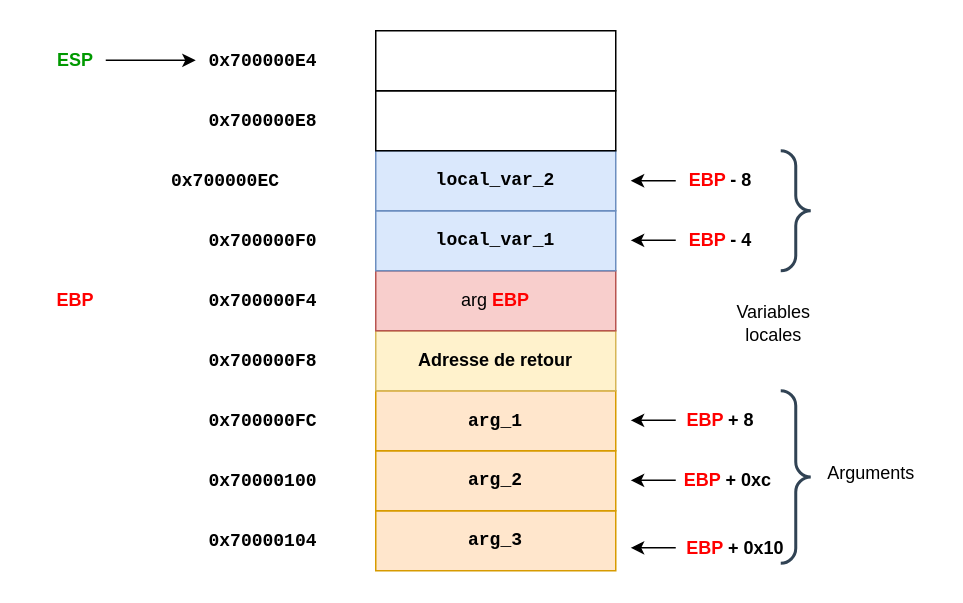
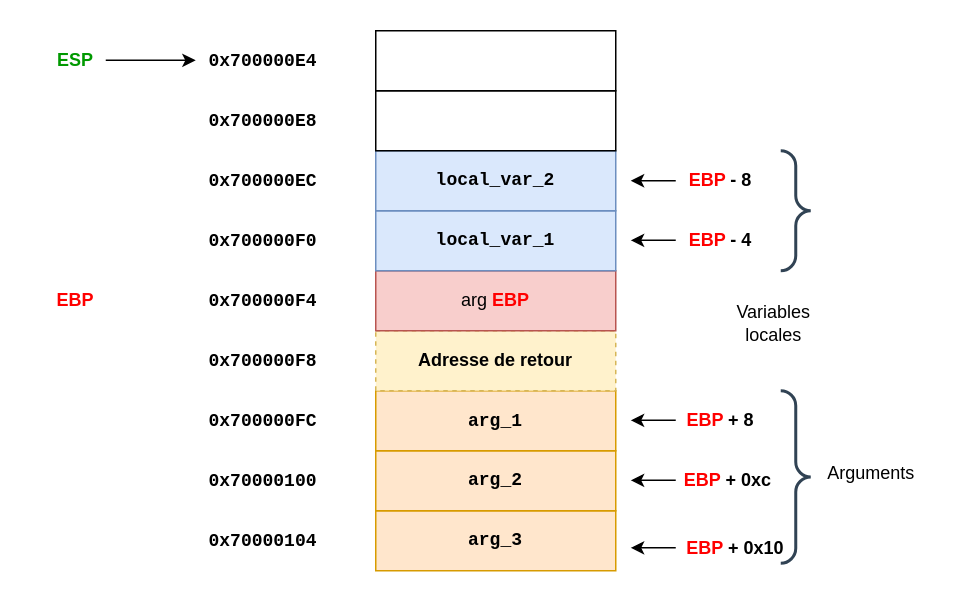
node "0x700000EC": moved (226, 181) -> (263, 181)
node "Adresse de retour": style solid -> dashed
